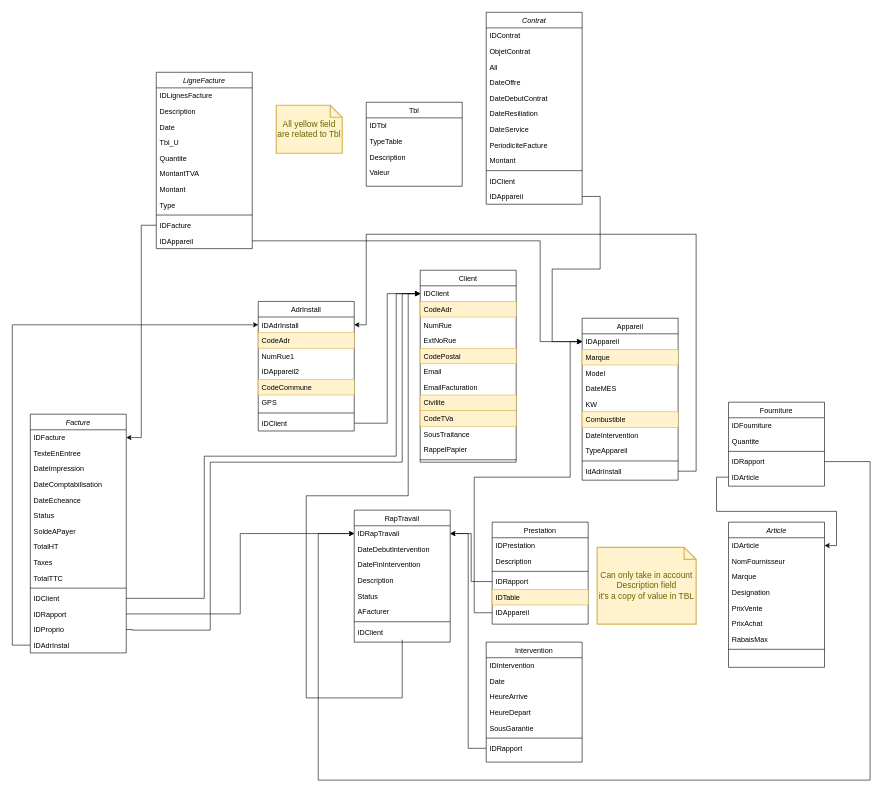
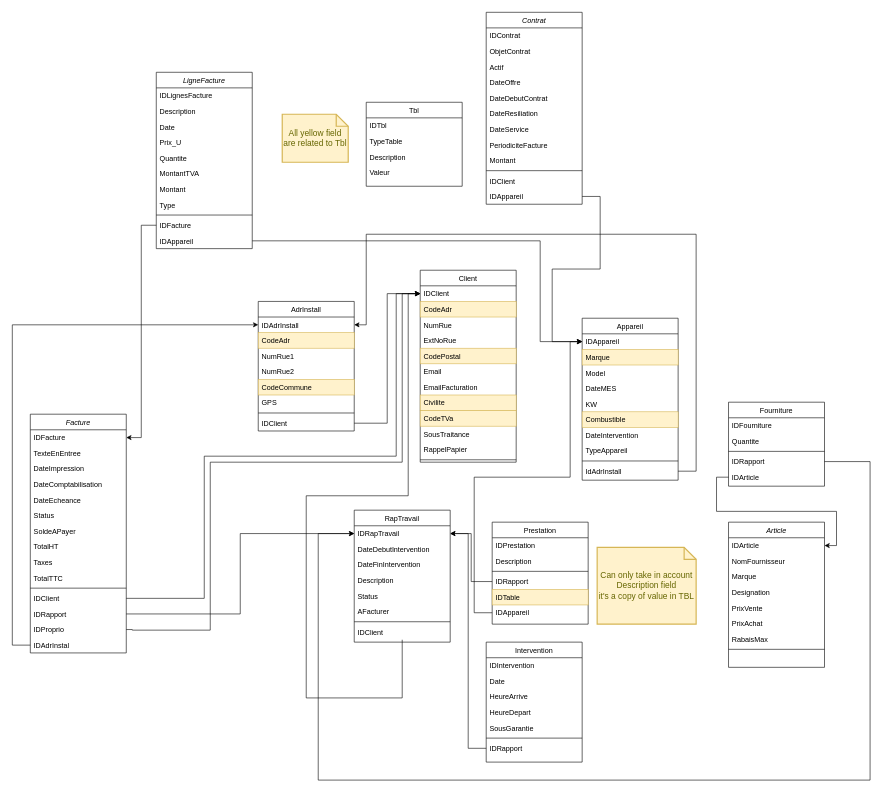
node "All": label "All" -> "Actif"
node "All yellow field are related to Tbl": moved (309, 129) -> (315, 138)
node "Tbl_U": label "Tbl_U" -> "Prix_U"
node "IDAppareil2": label "IDAppareil2" -> "NumRue2"
